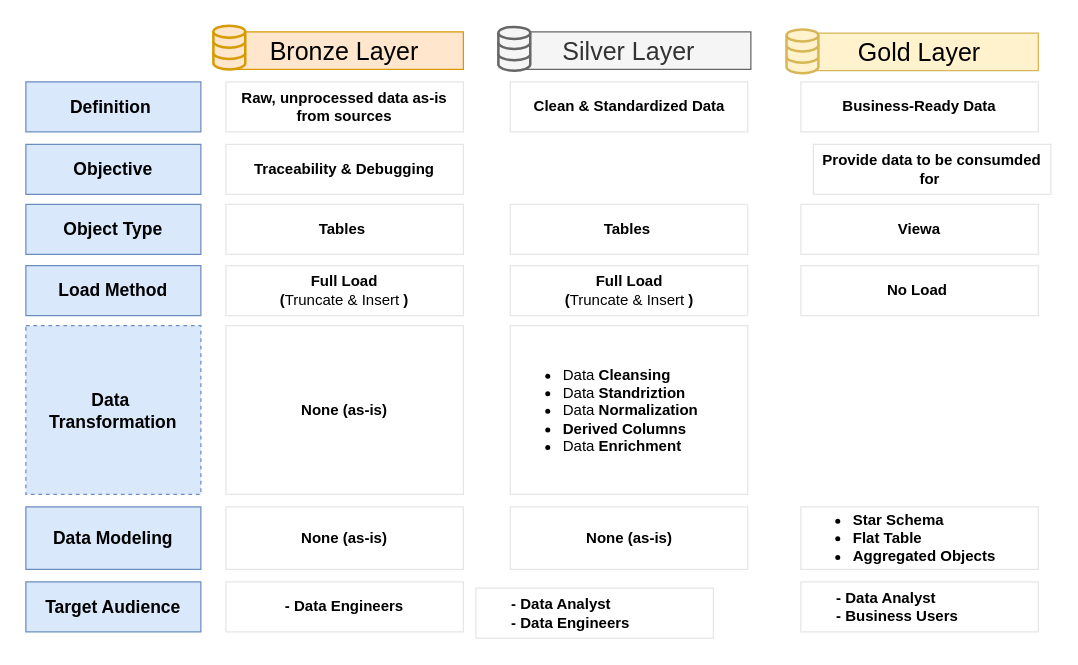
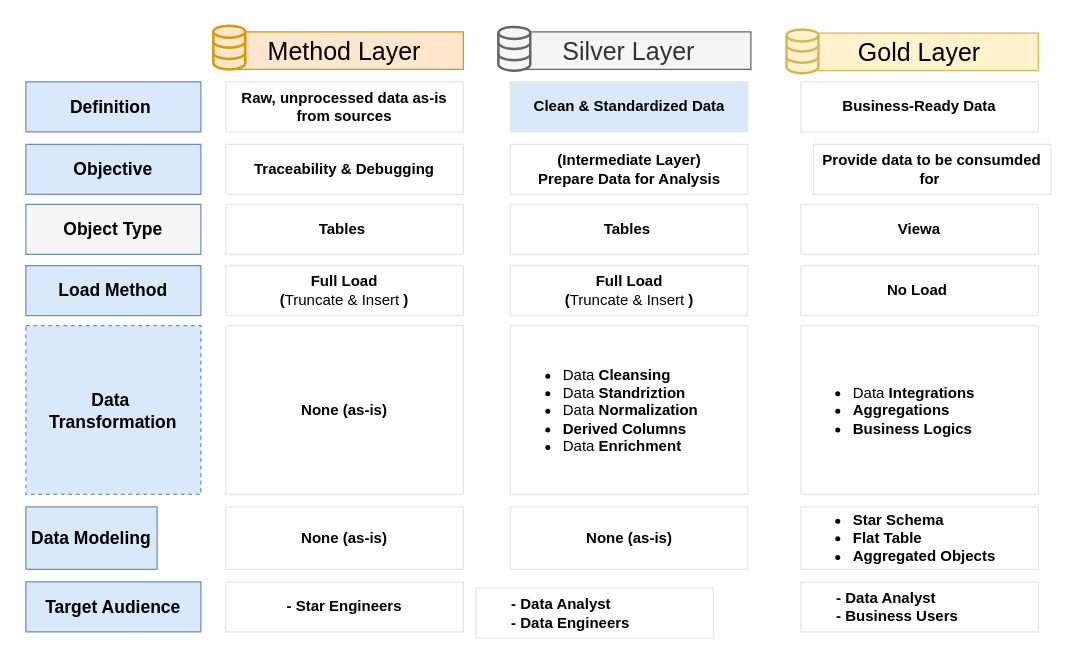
node "Bronze Layer": label "Bronze Layer" -> "Method Layer"
node "Clean & Standardized Data": fillcolor #ffffff -> #dae8fc
node "(Intermediate Layer) Prepare Data for Analysis": added
node "Object Type": fillcolor #dae8fc -> #f5f5f5
node "Data Integrations Aggregations Business Logics": added
node "Data Modeling": size 175x63 -> 131x63
node "- Data Engineers": label "- Data Engineers" -> "- Star Engineers"
